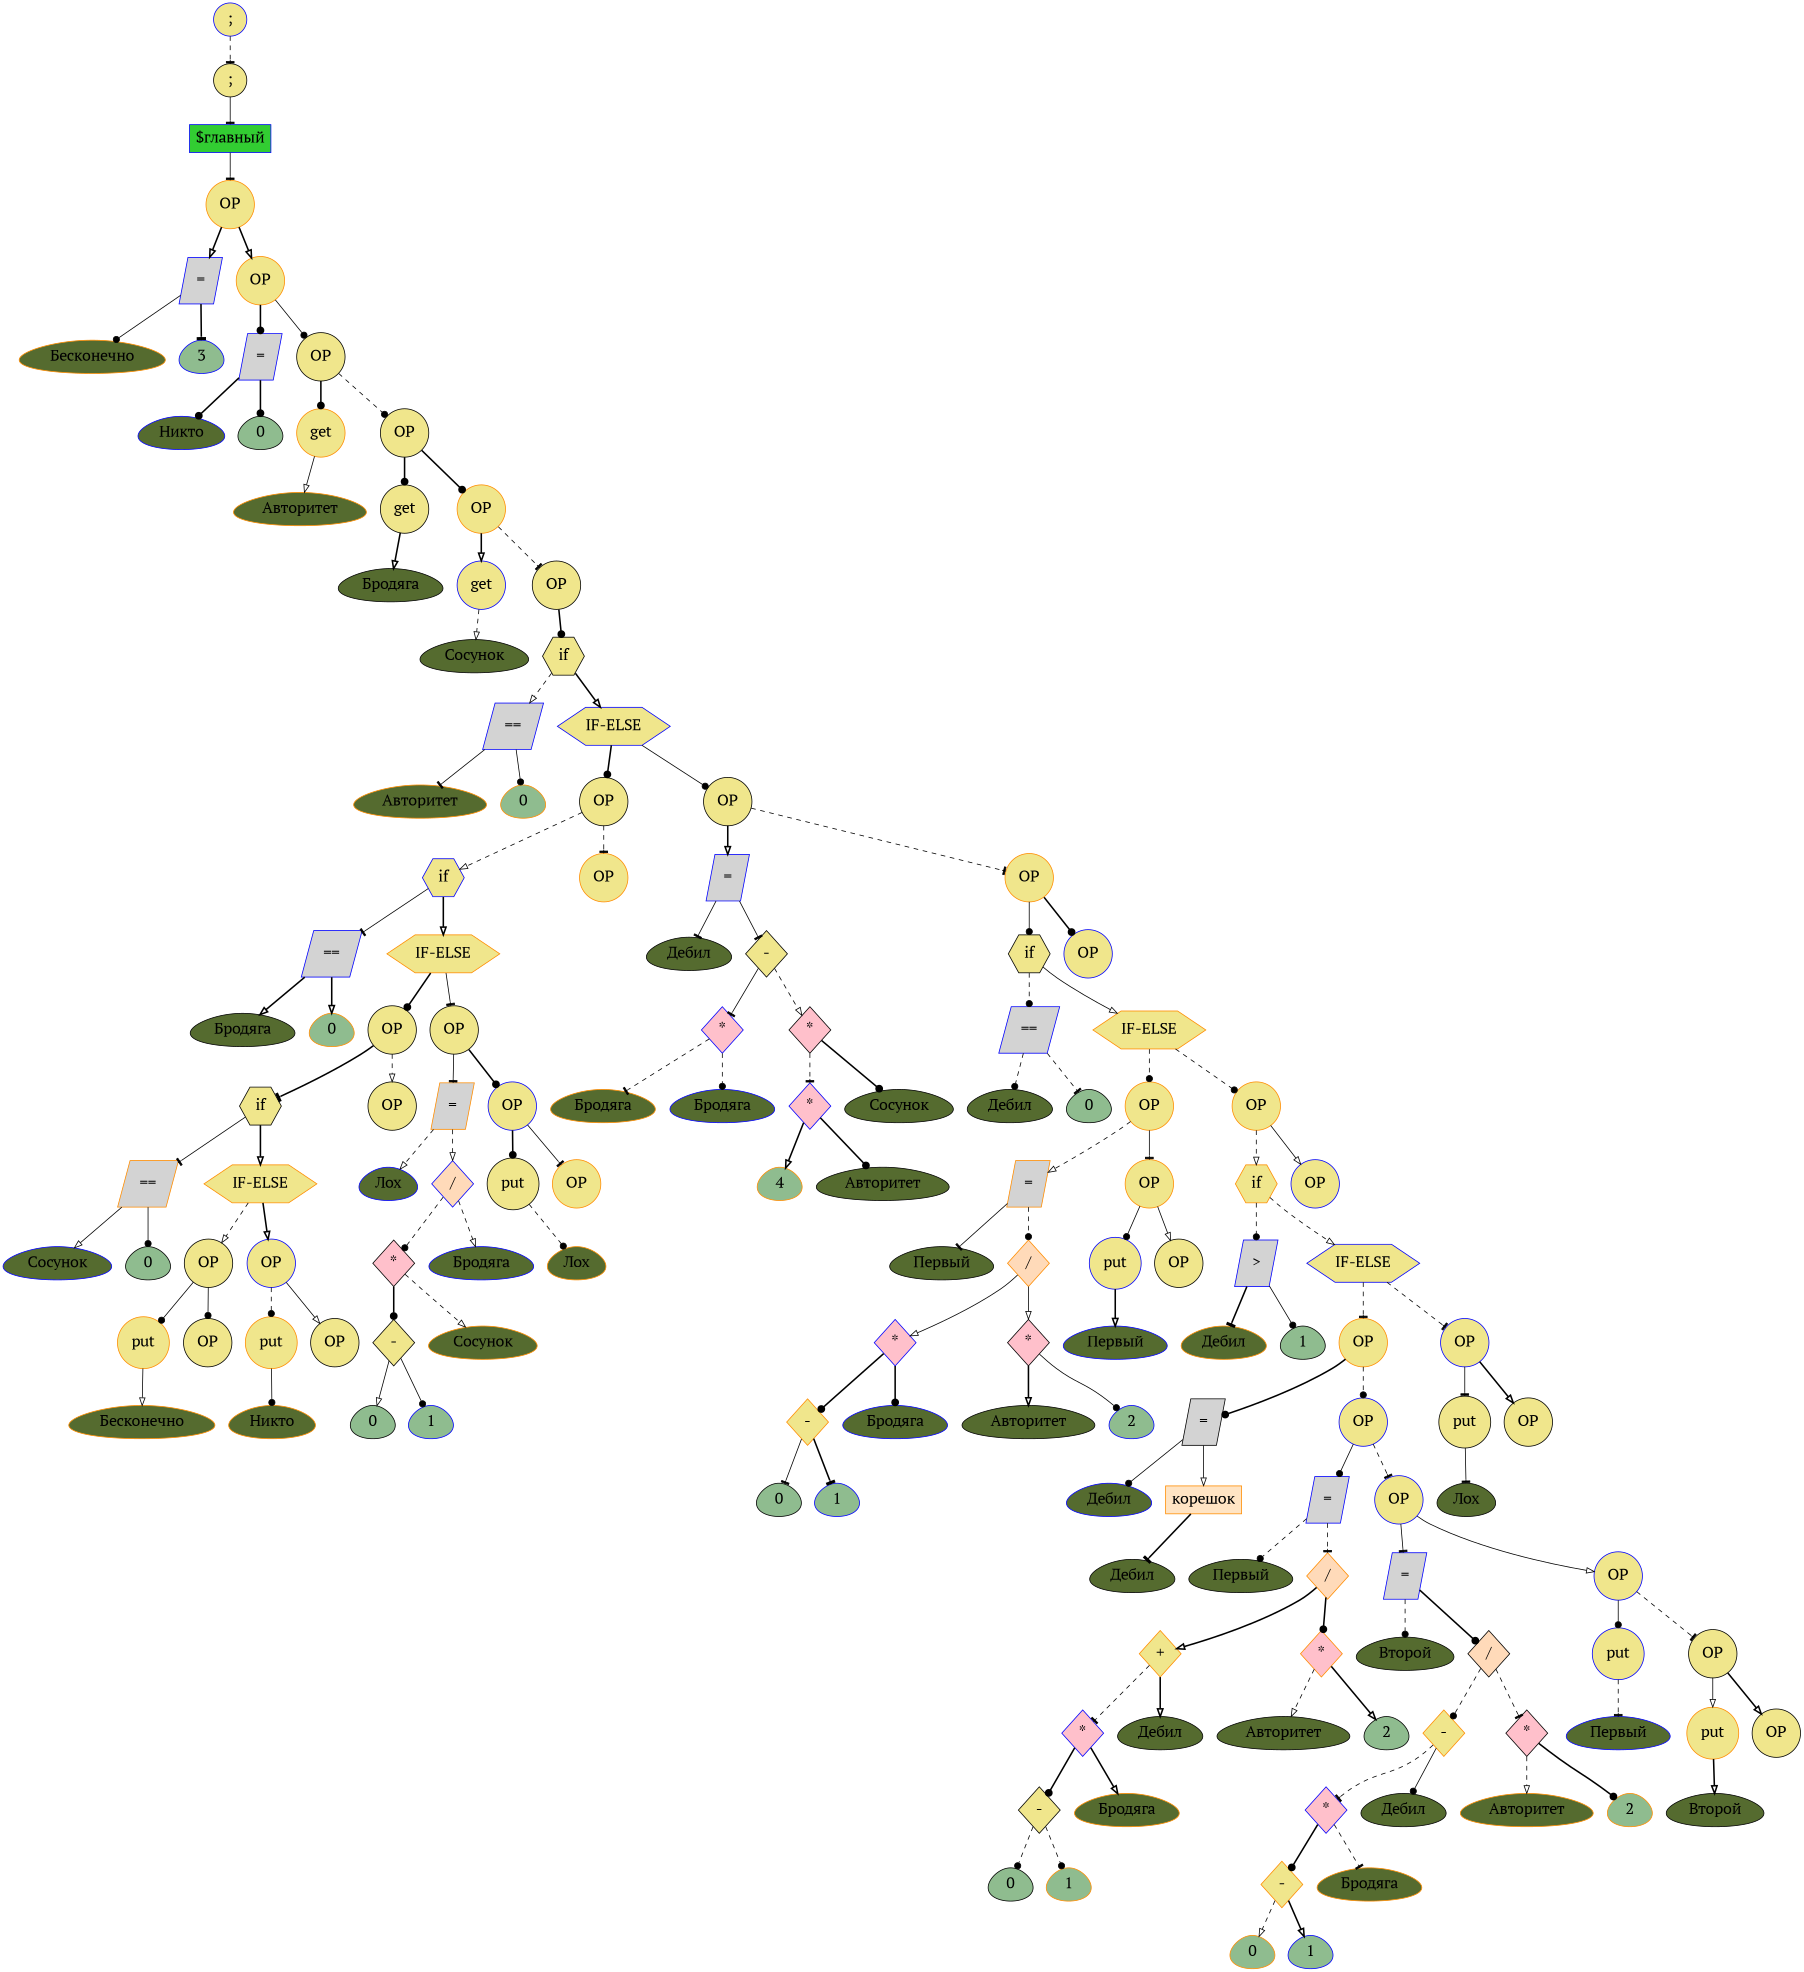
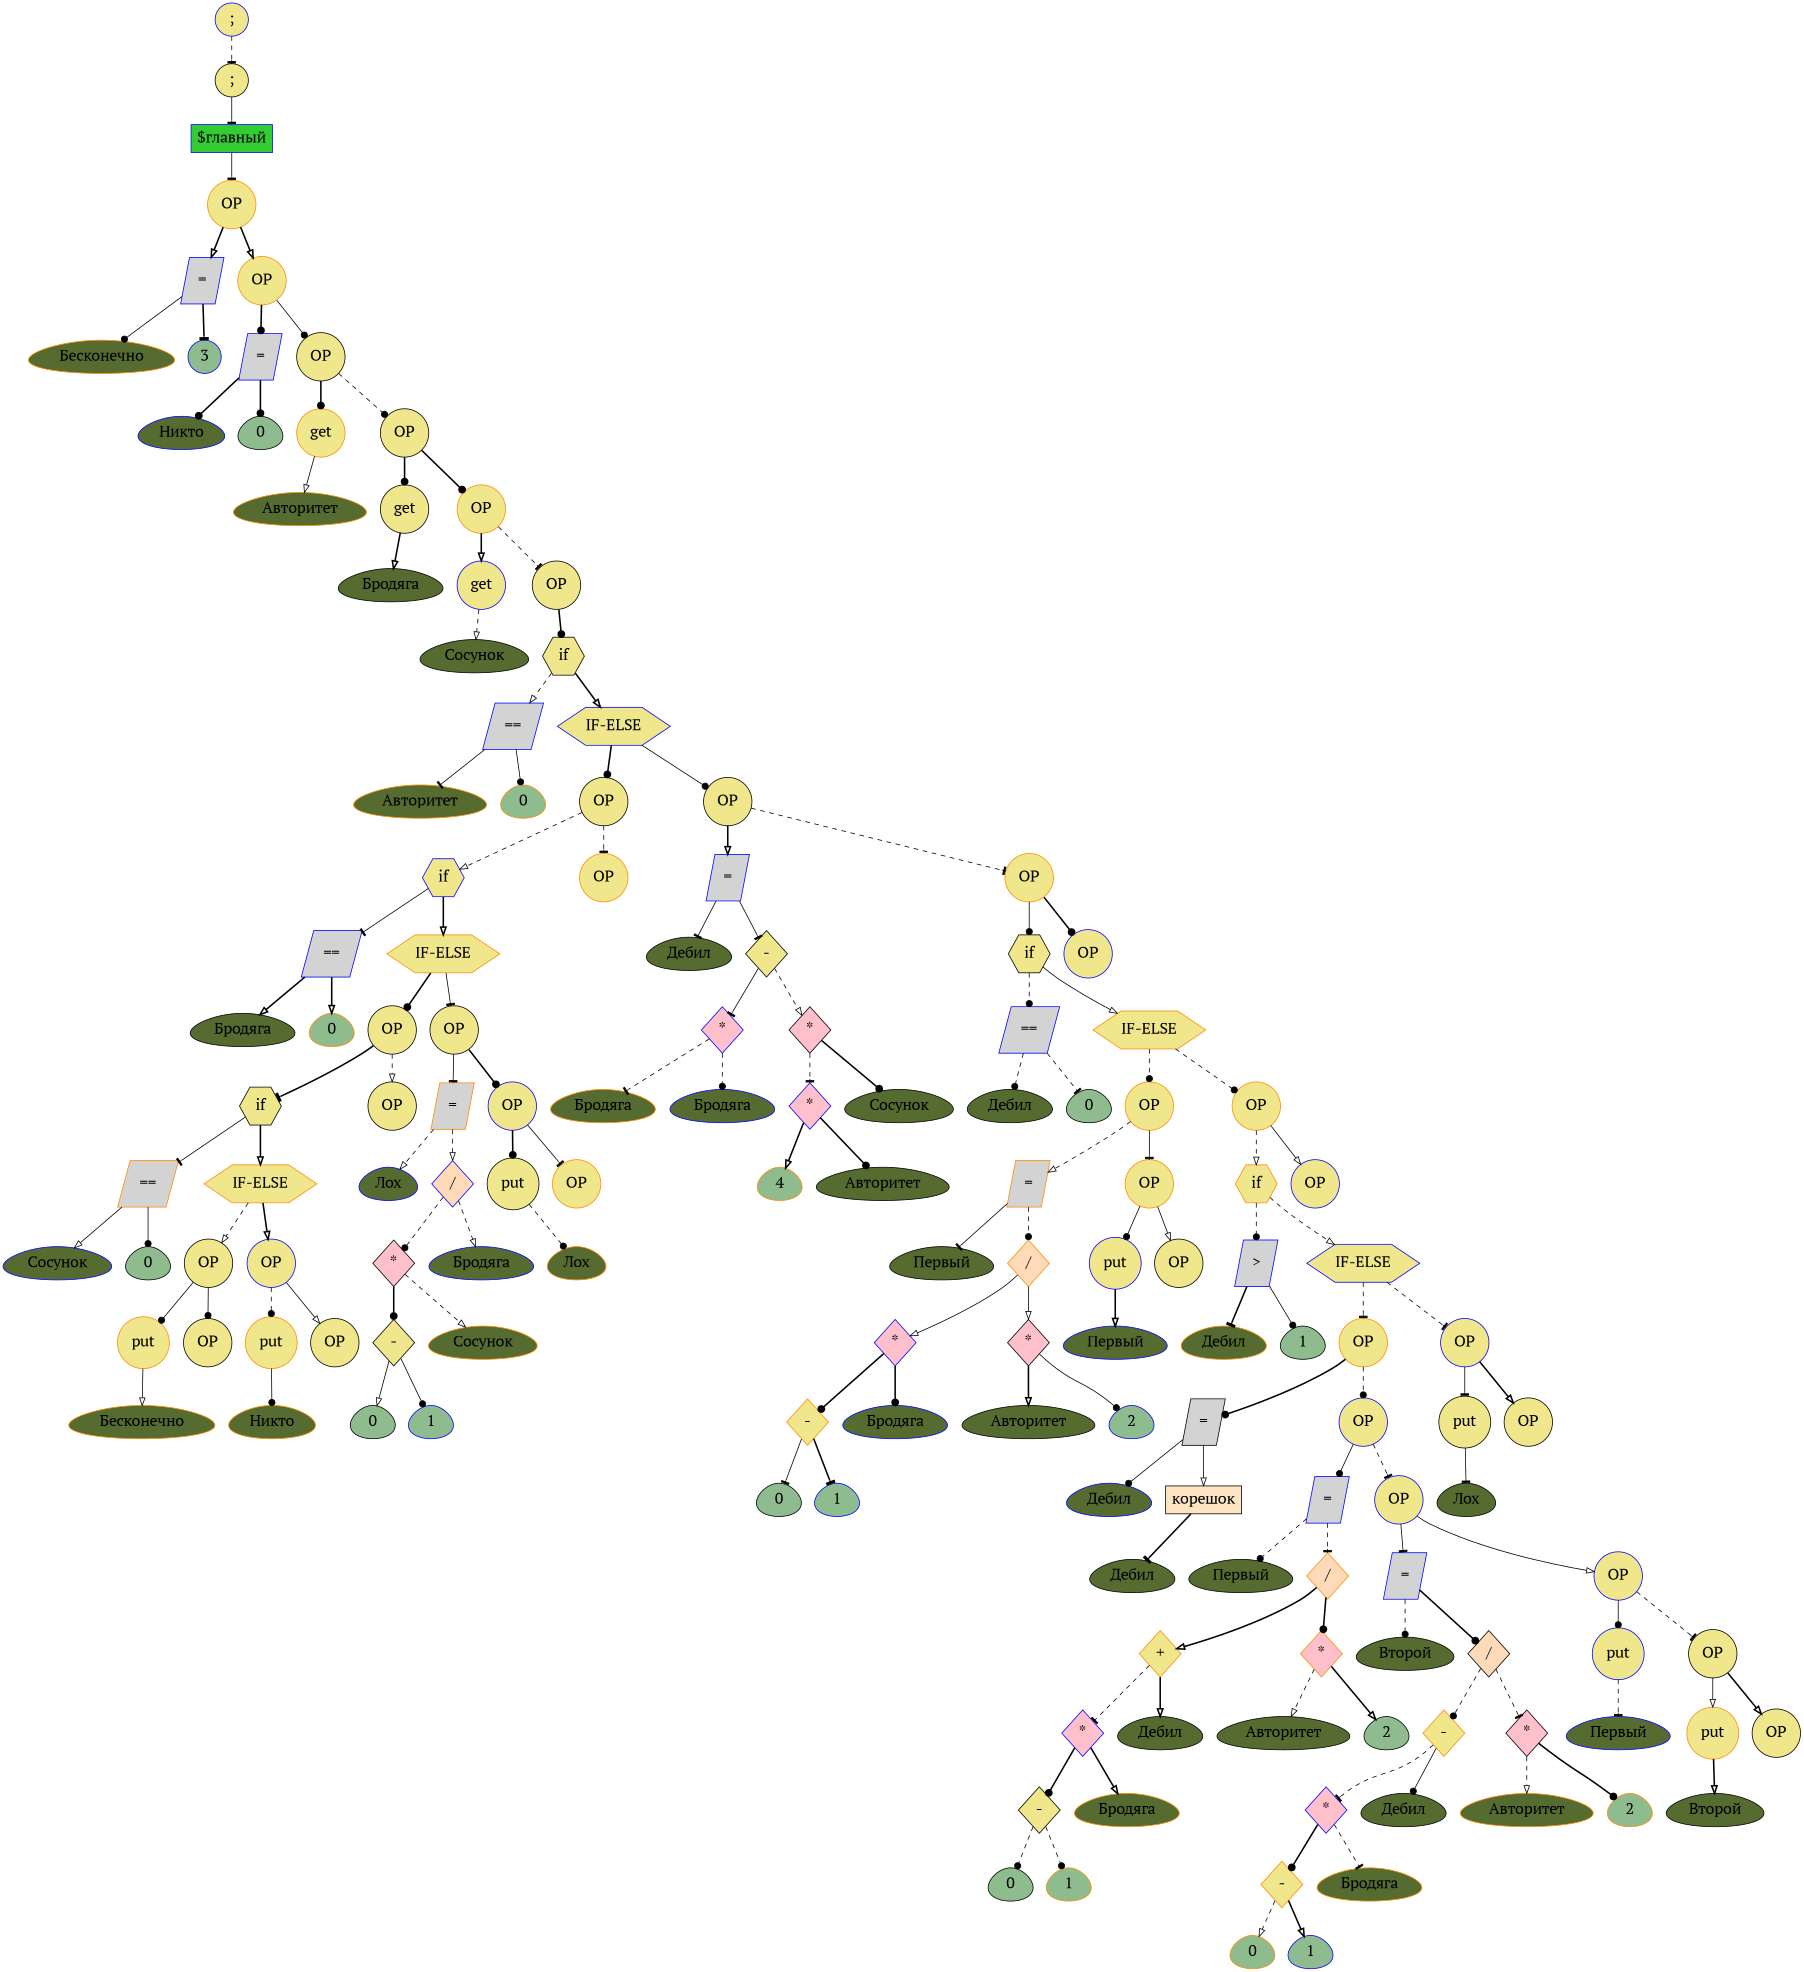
node "3": shape egg -> circle
node "корешок": color darkorange -> black
